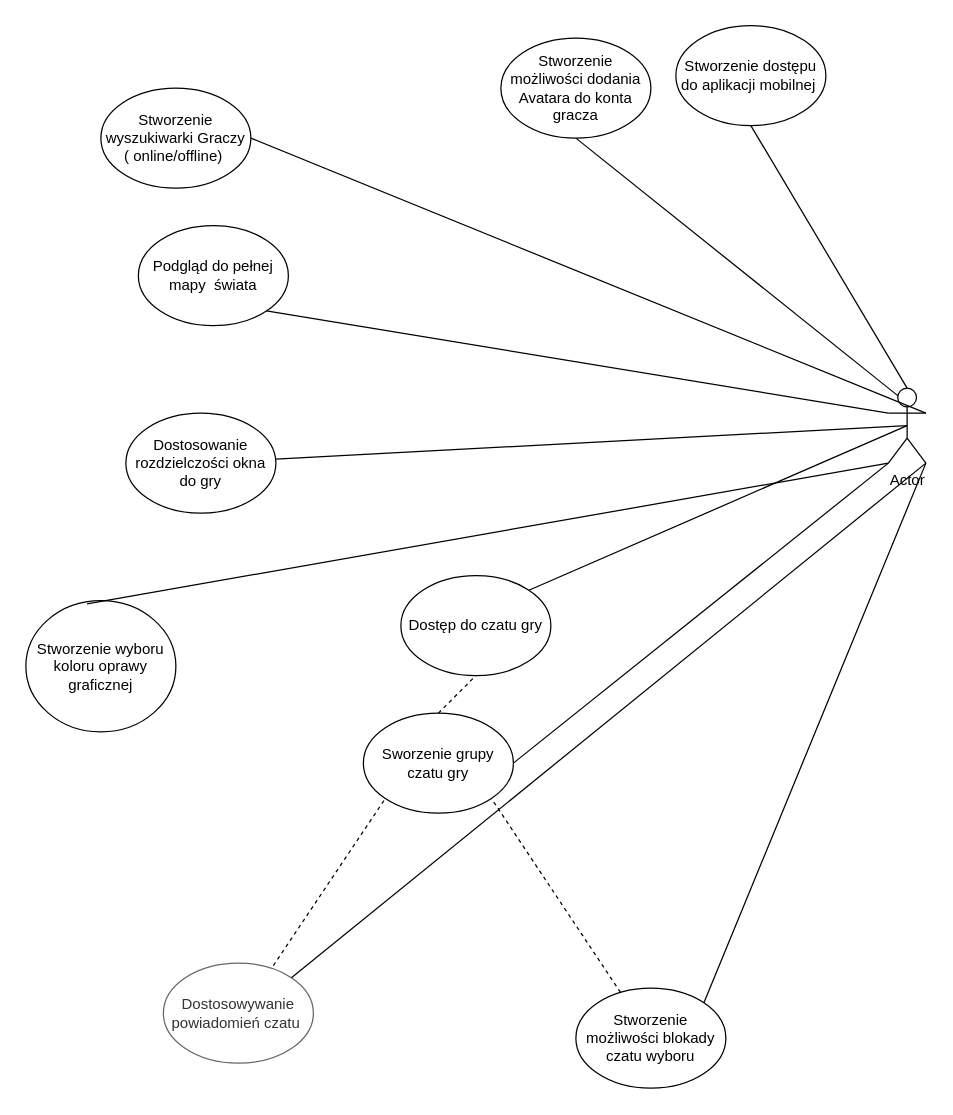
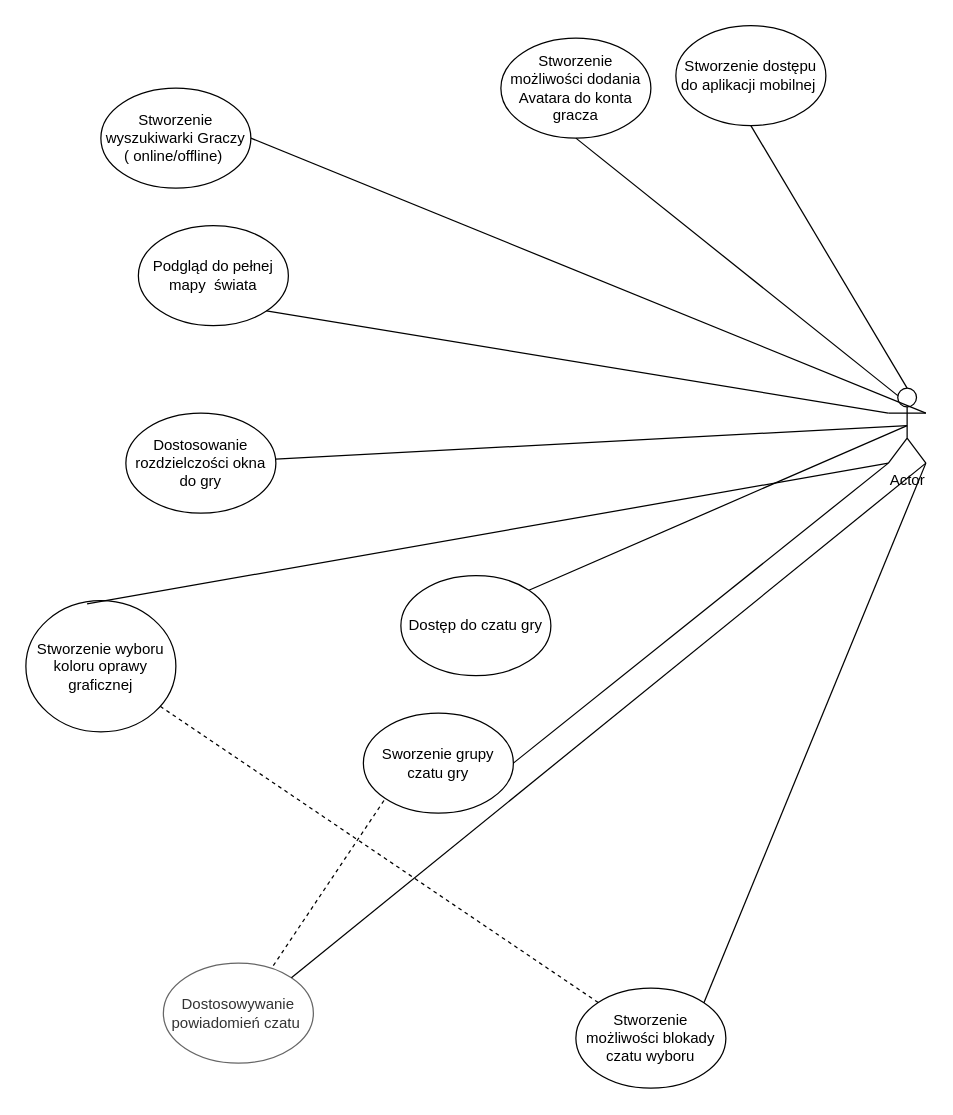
edge "Dostęp do czatu gry" -- "Sworzenie grupy czatu gry": removed
edge "Sworzenie grupy czatu gry" -- "Stworzenie możliwości blokady czatu wyboru": now "Stworzenie wyboru koloru oprawy graficznej" -- "Stworzenie możliwości blokady czatu wyboru"
